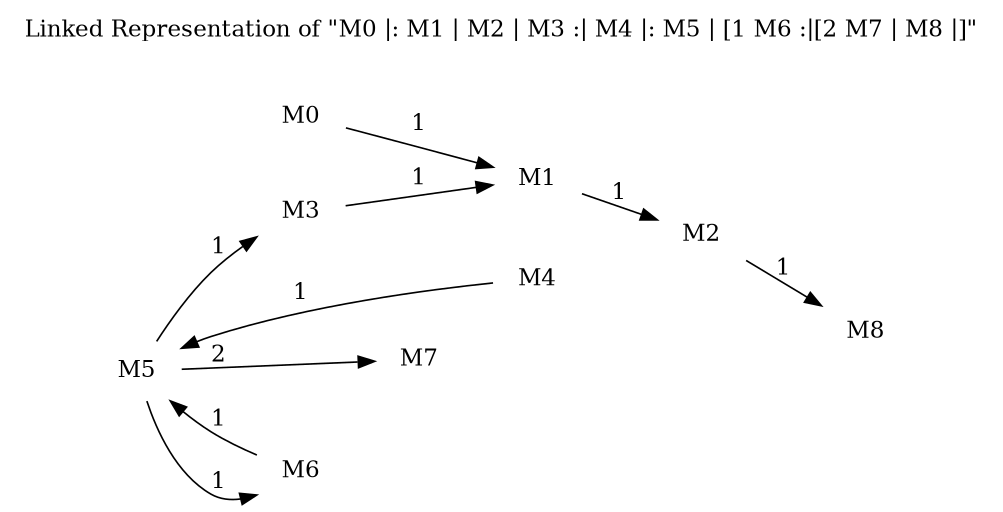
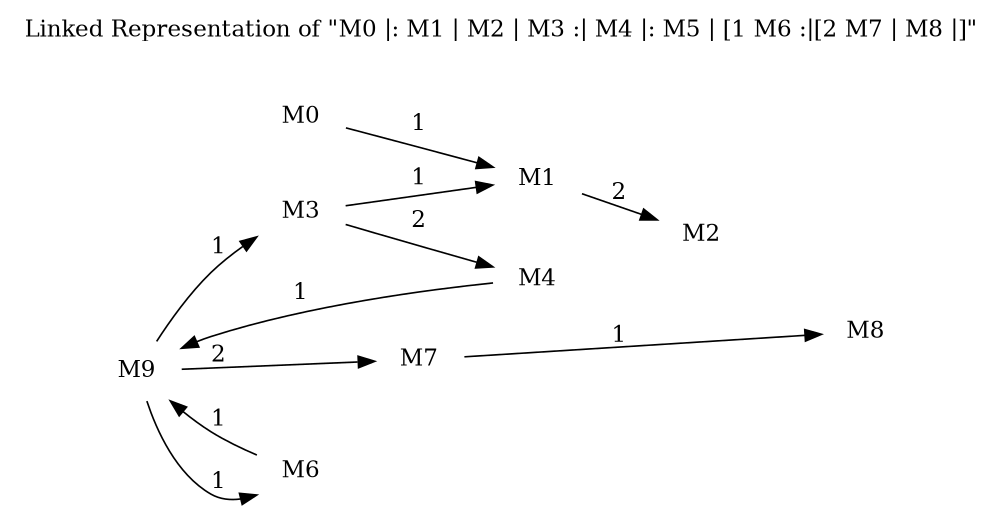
edge "M1" -> "M2": label "1" -> "2"
edge "M3" -> "M4": added, label "2"
edge "M2" -> "M8": now "M7" -> "M8"
node "M5": label "M5" -> "M9"
